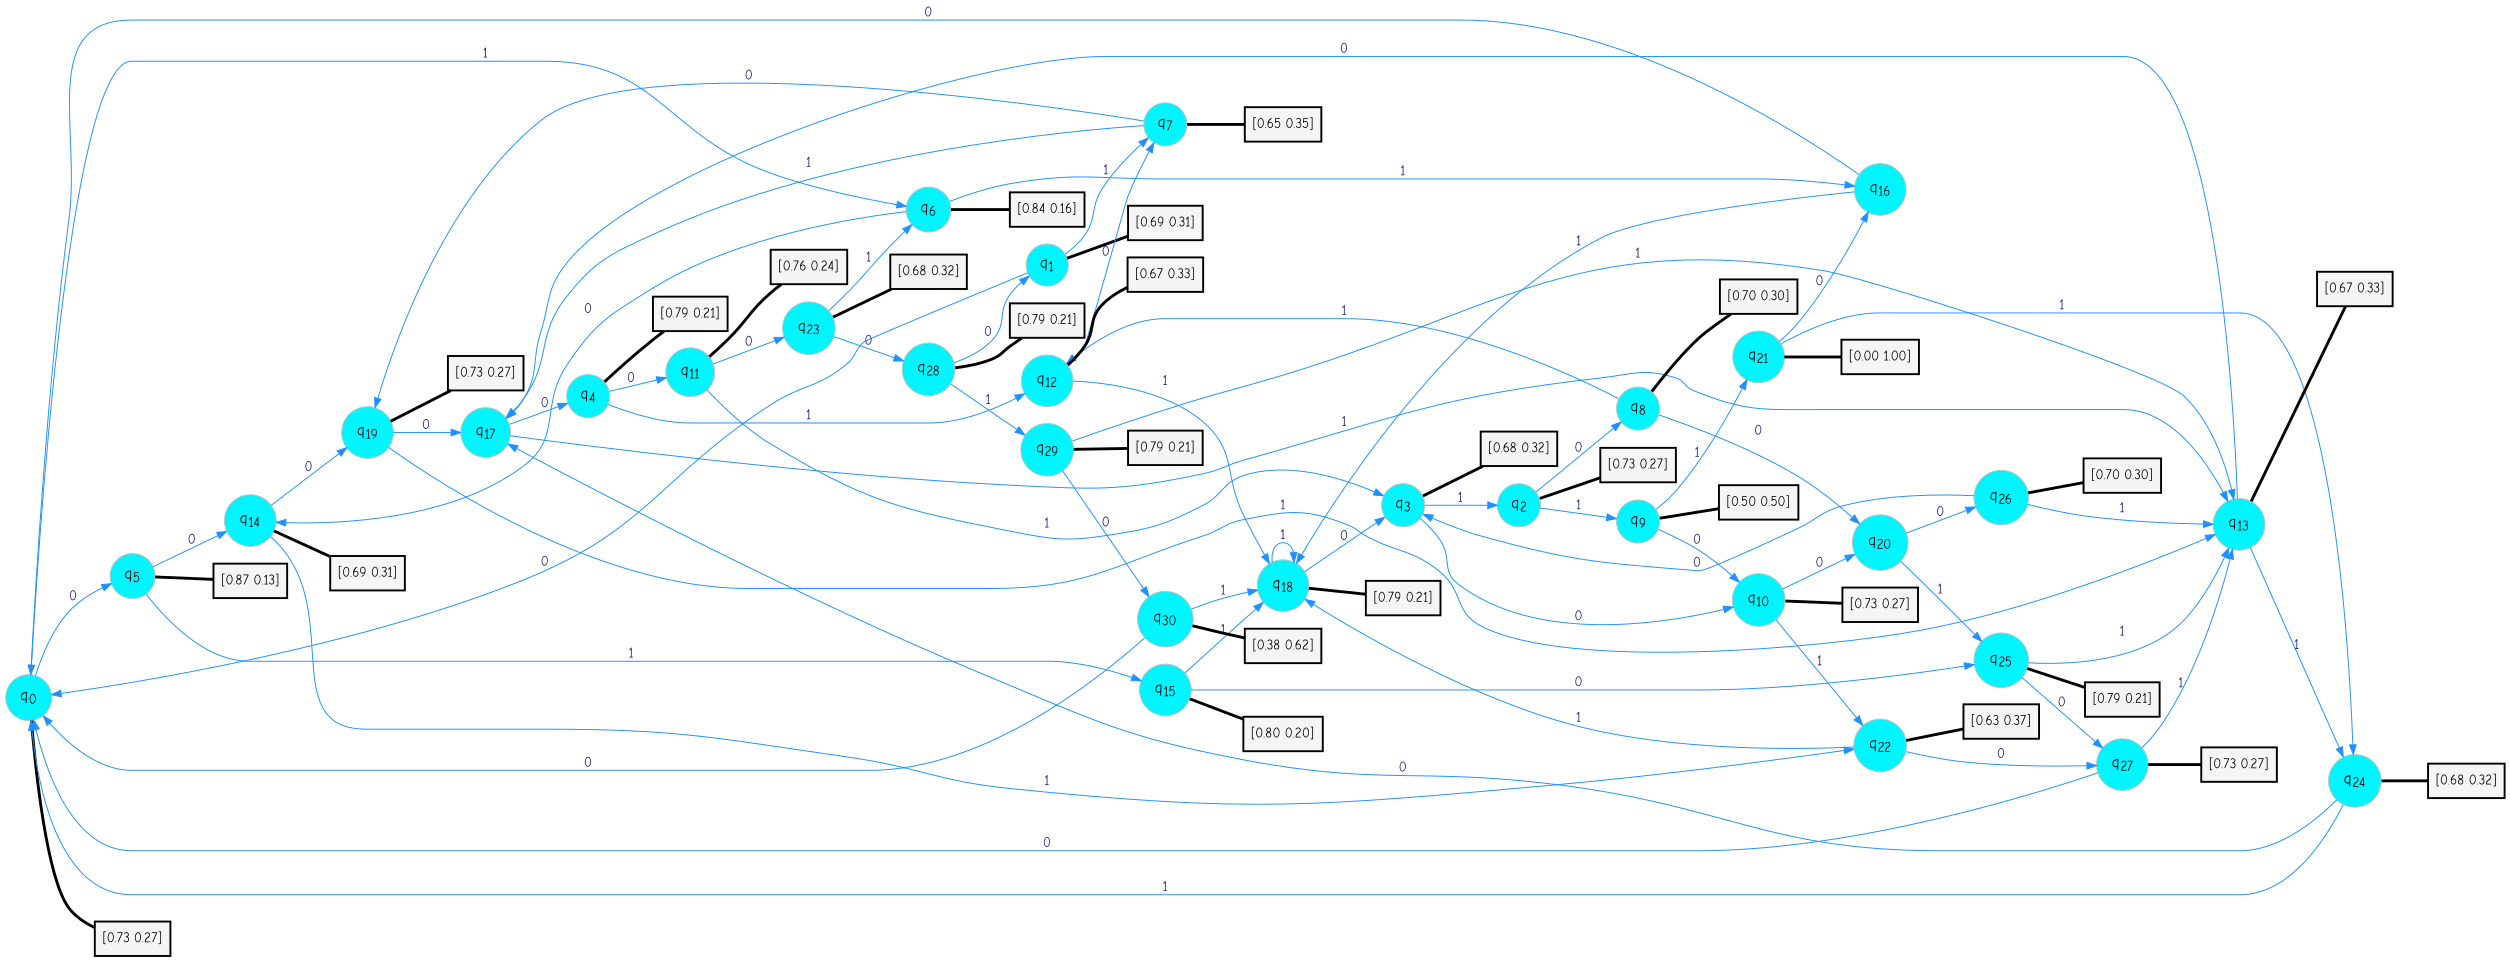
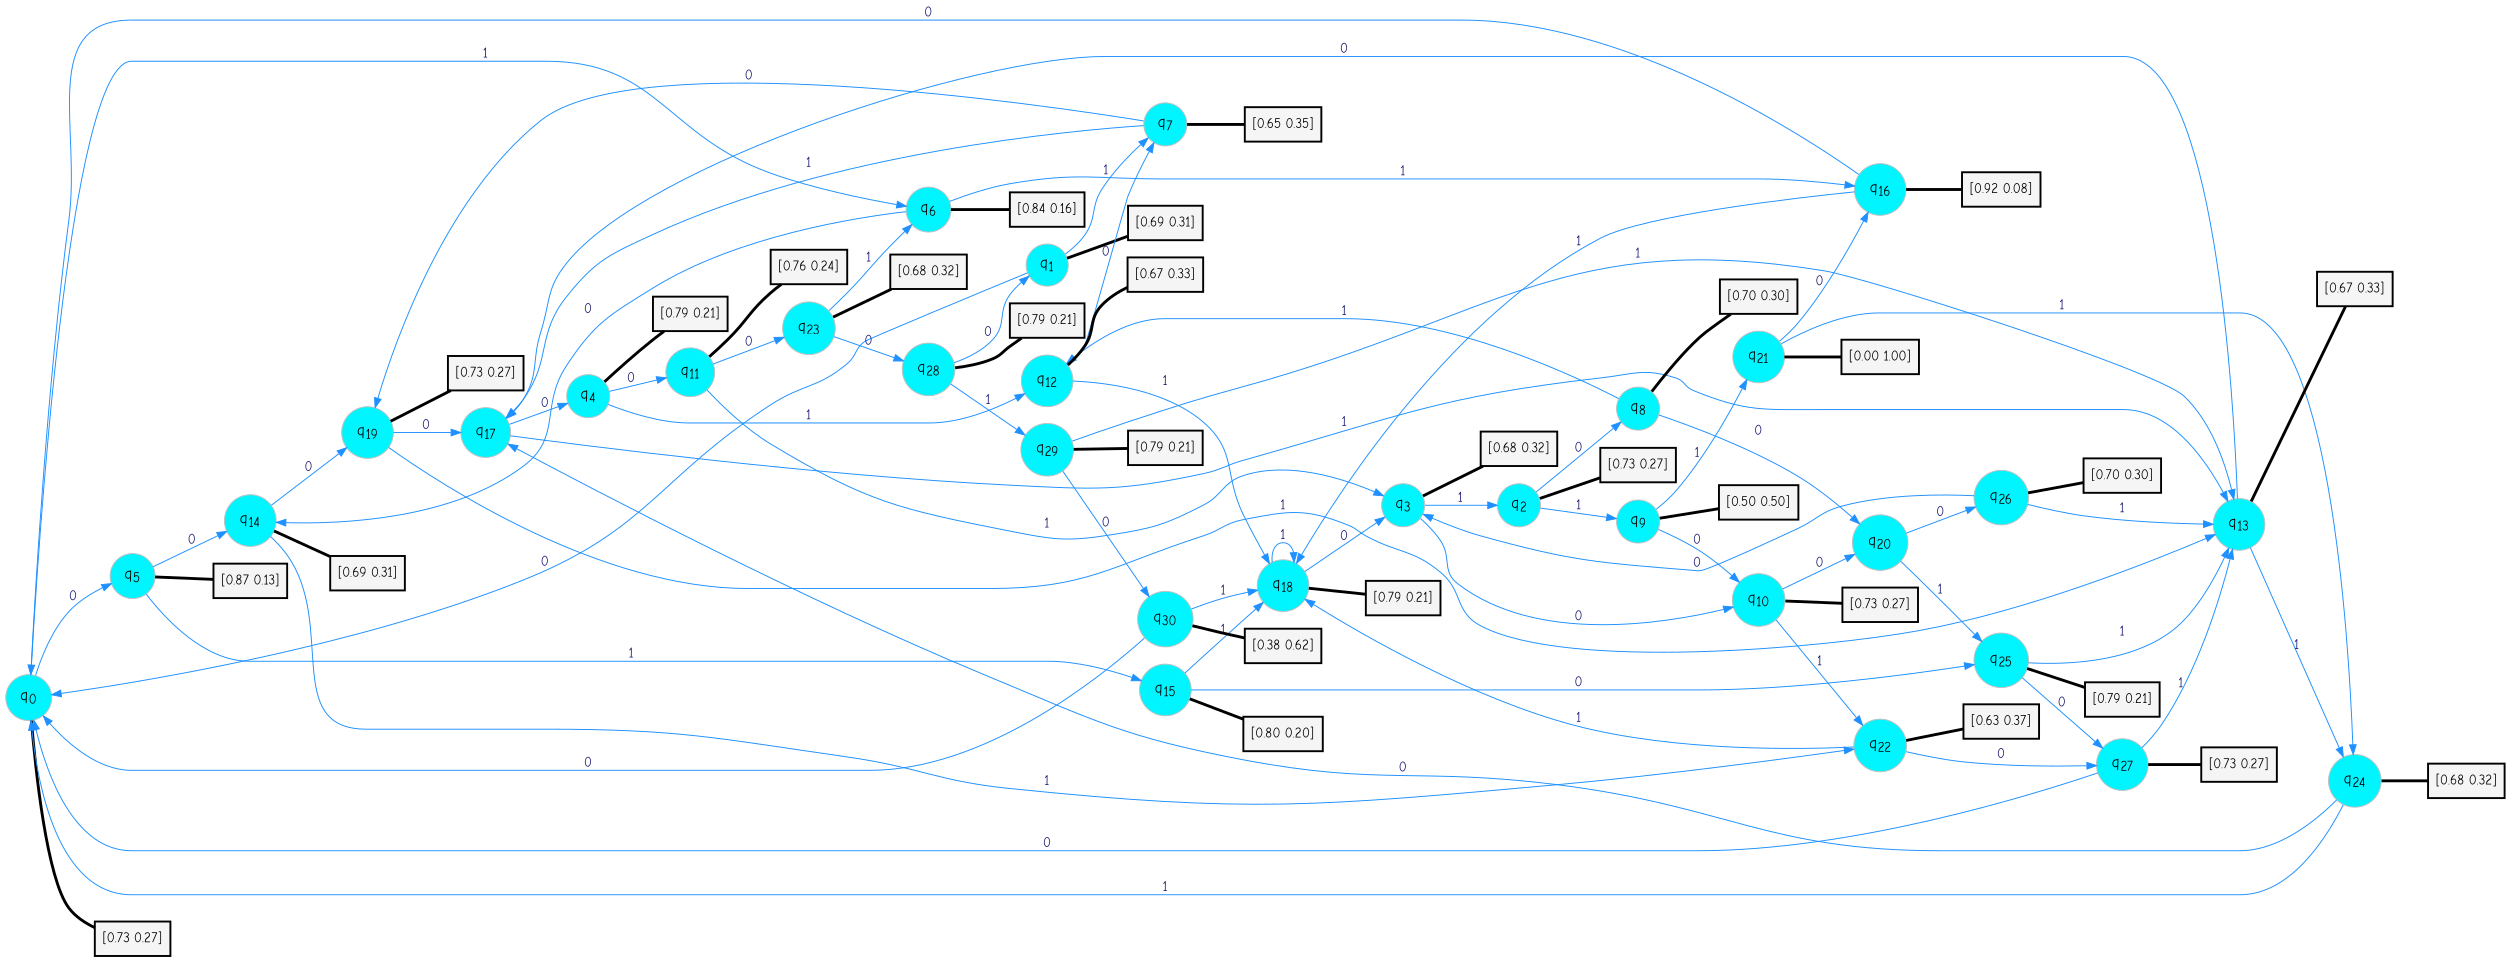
node "[0.92 0.08]": added
